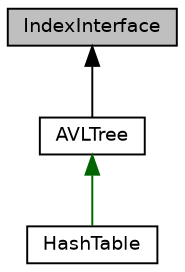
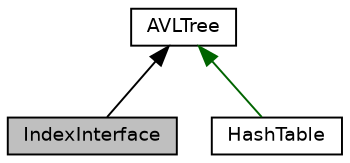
edge "AVLTree" -> "IndexInterface": reversed
